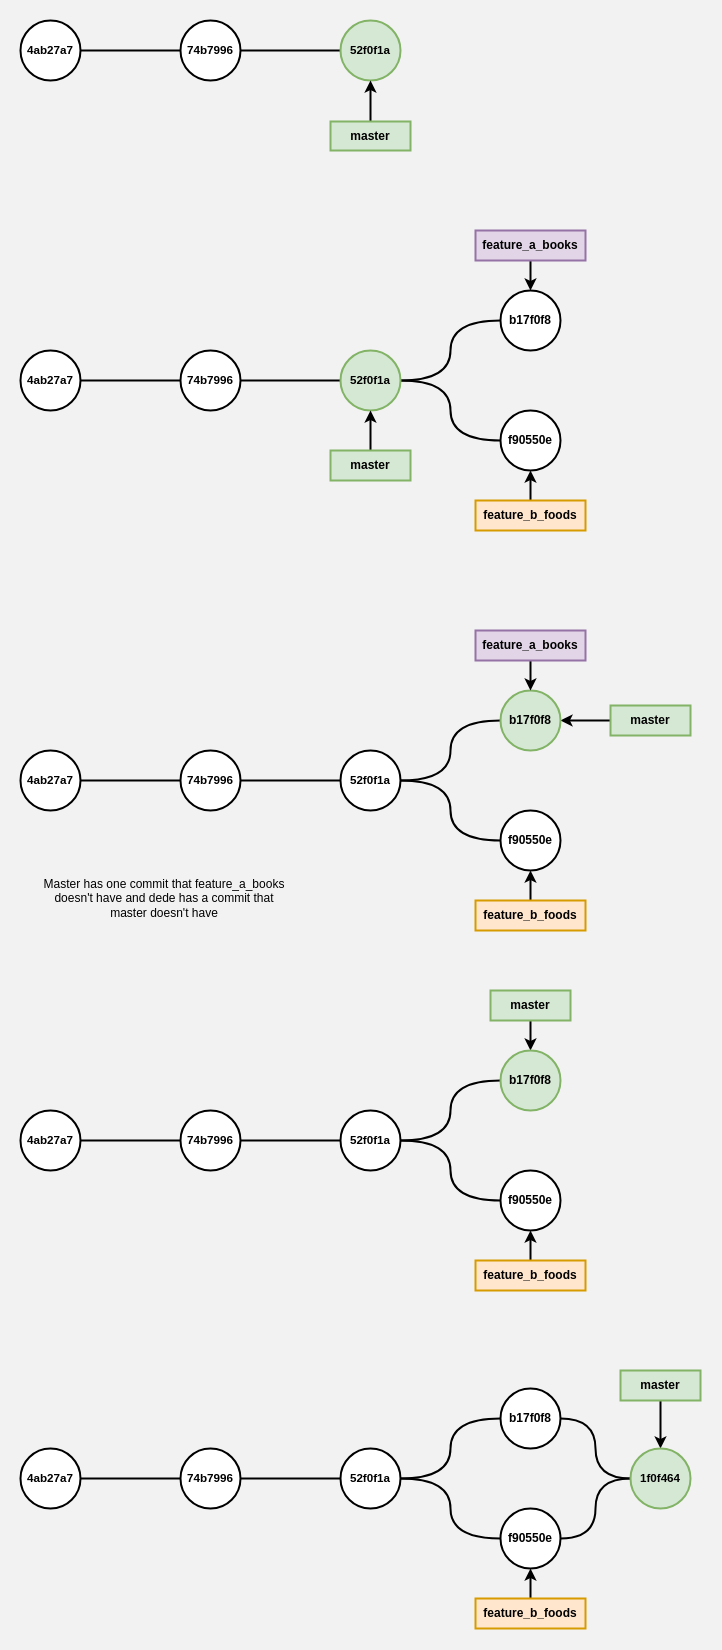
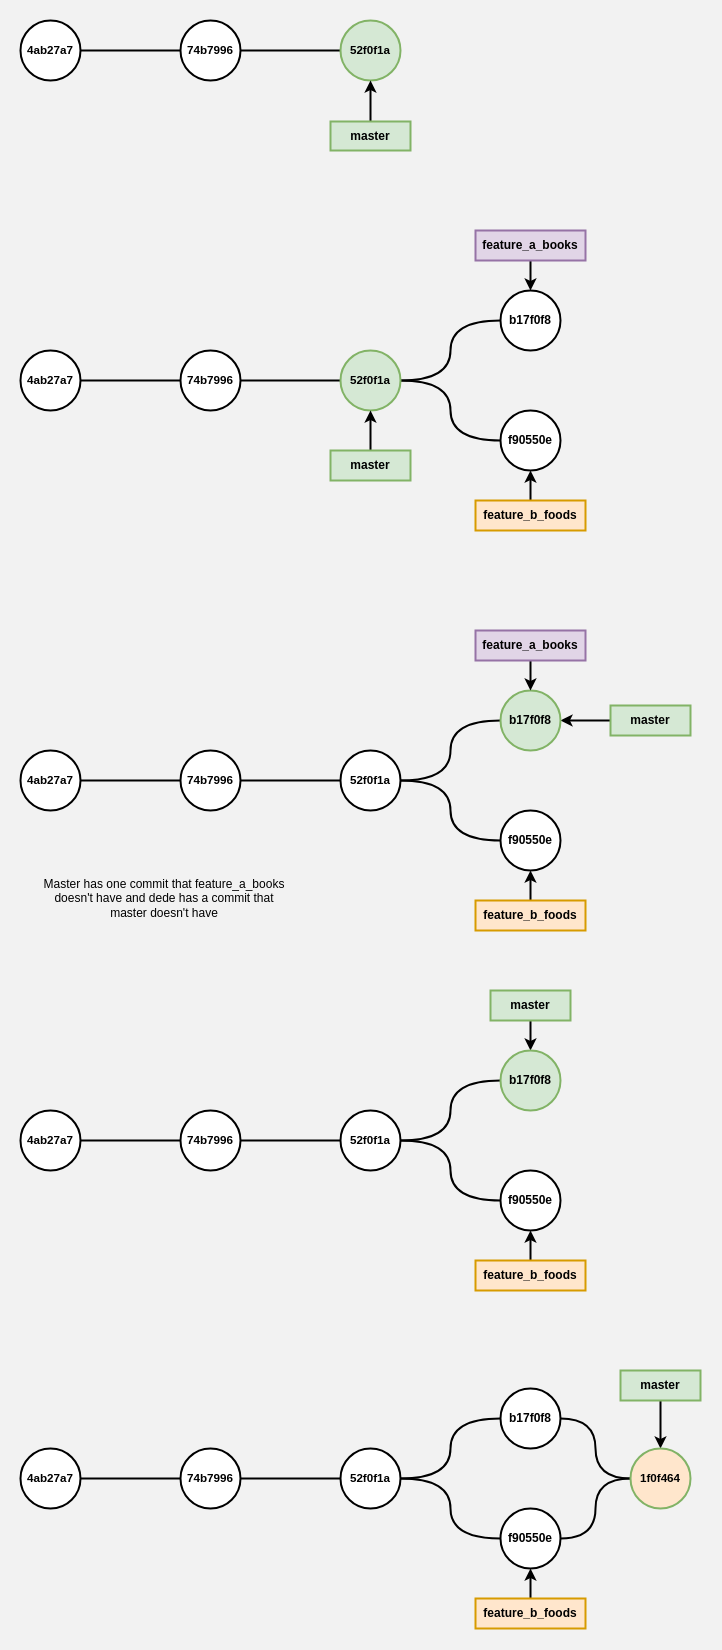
node "1f0f464": fillcolor #d5e8d4 -> #ffe6cc
